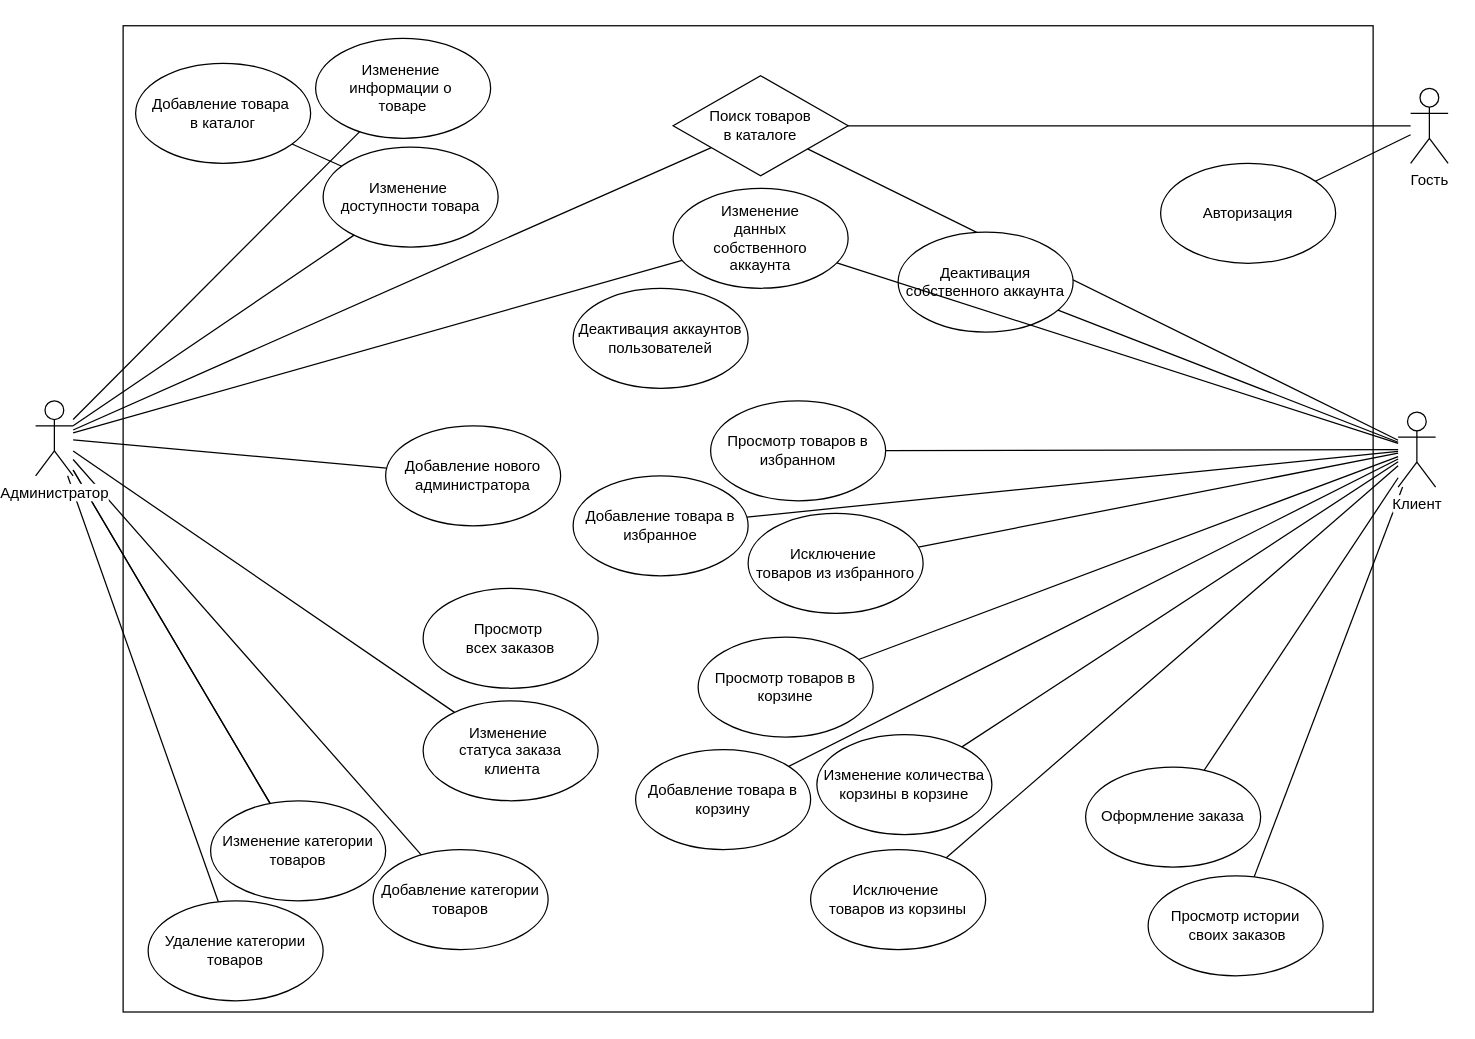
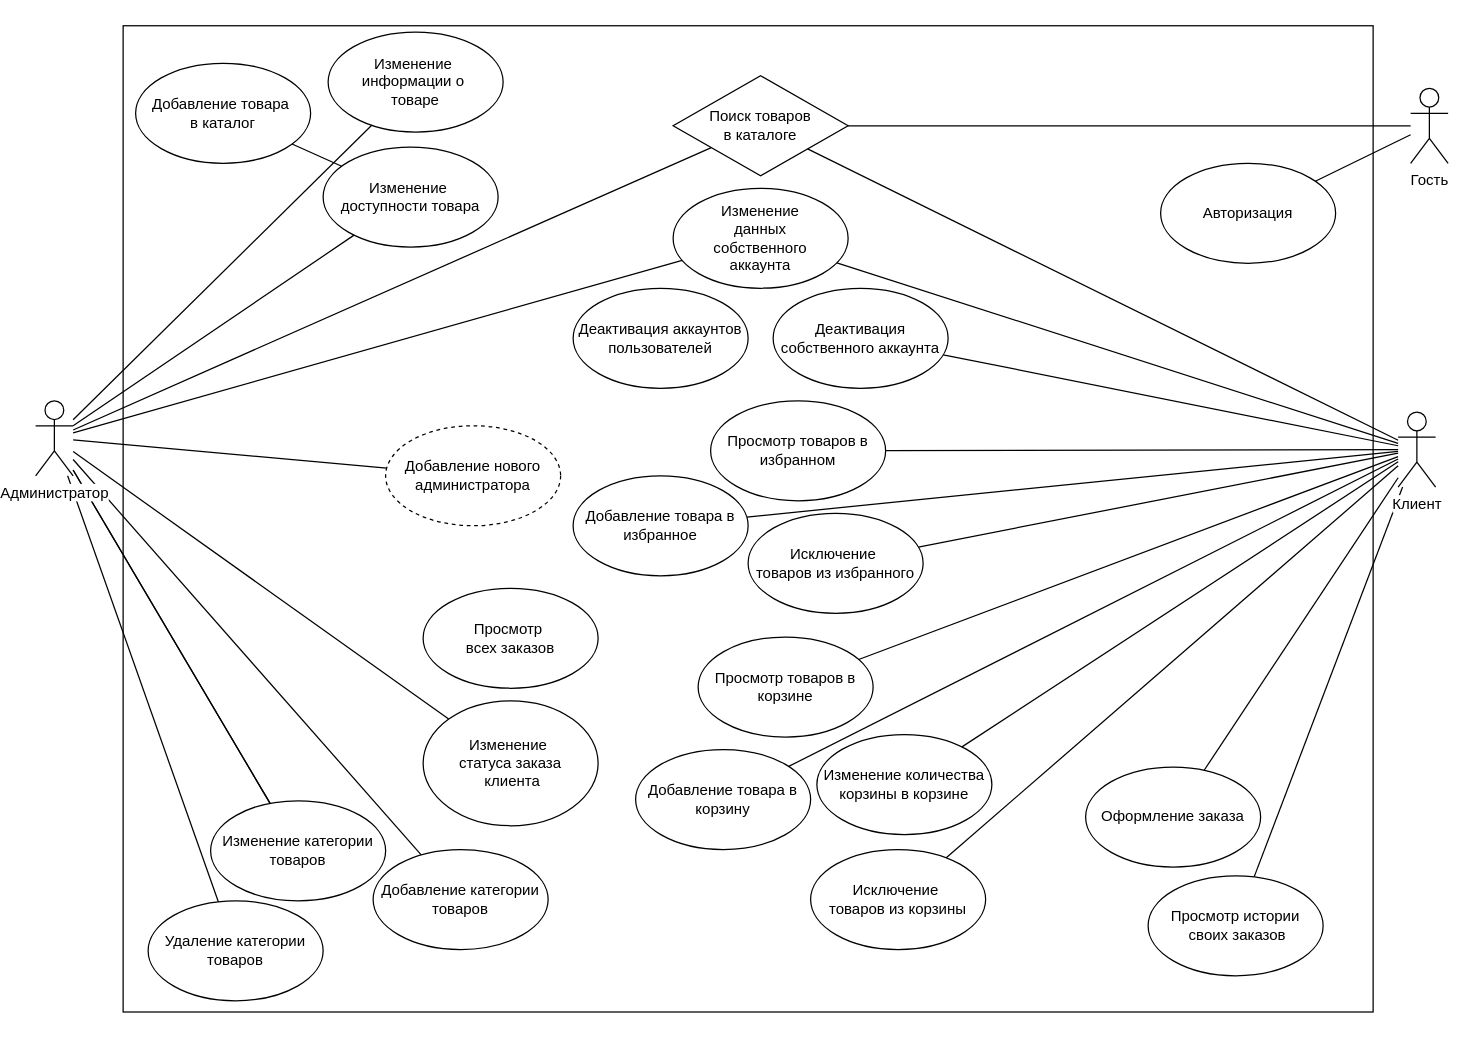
node "Изменение информации о товаре": moved (403, 88) -> (416, 82)
node "Деактивация собственного аккаунта": moved (986, 282) -> (861, 338)
node "Добавление нового администратора": style solid -> dashed
node "Изменение статуса заказа клиента": size 175x100 -> 175x125
